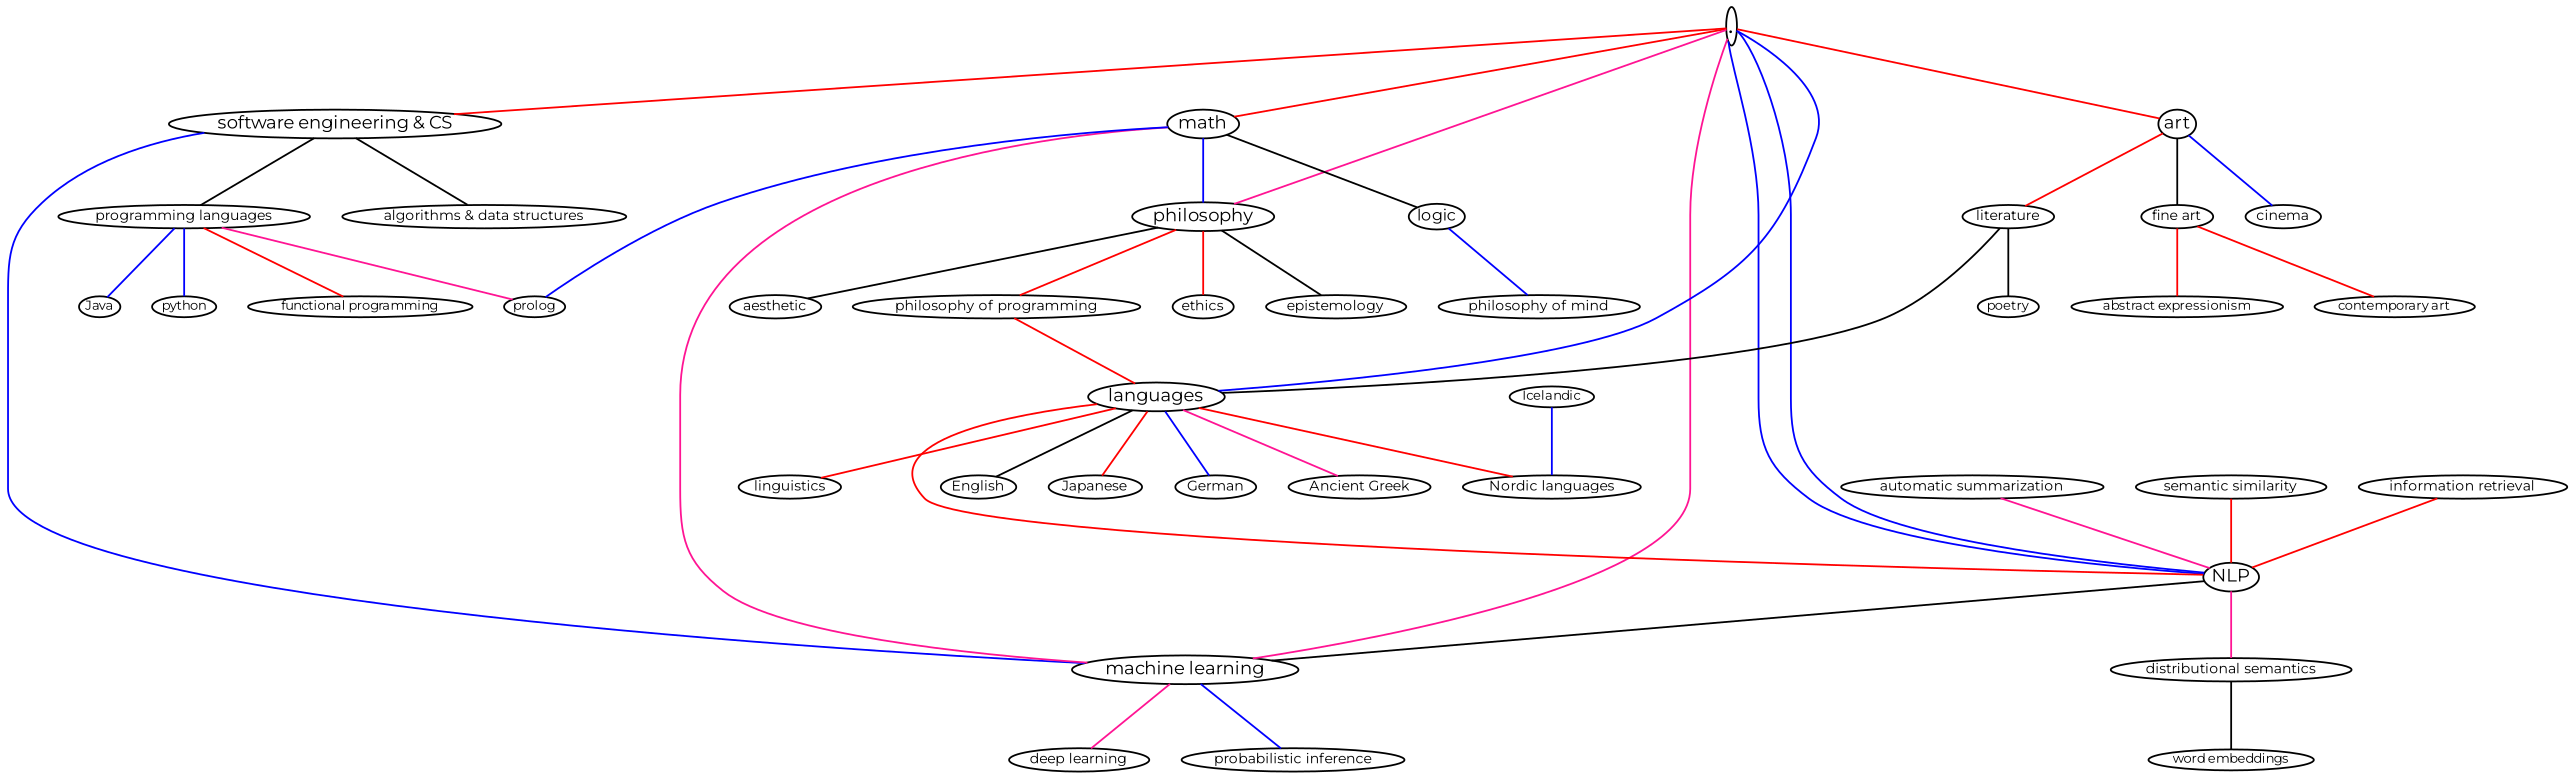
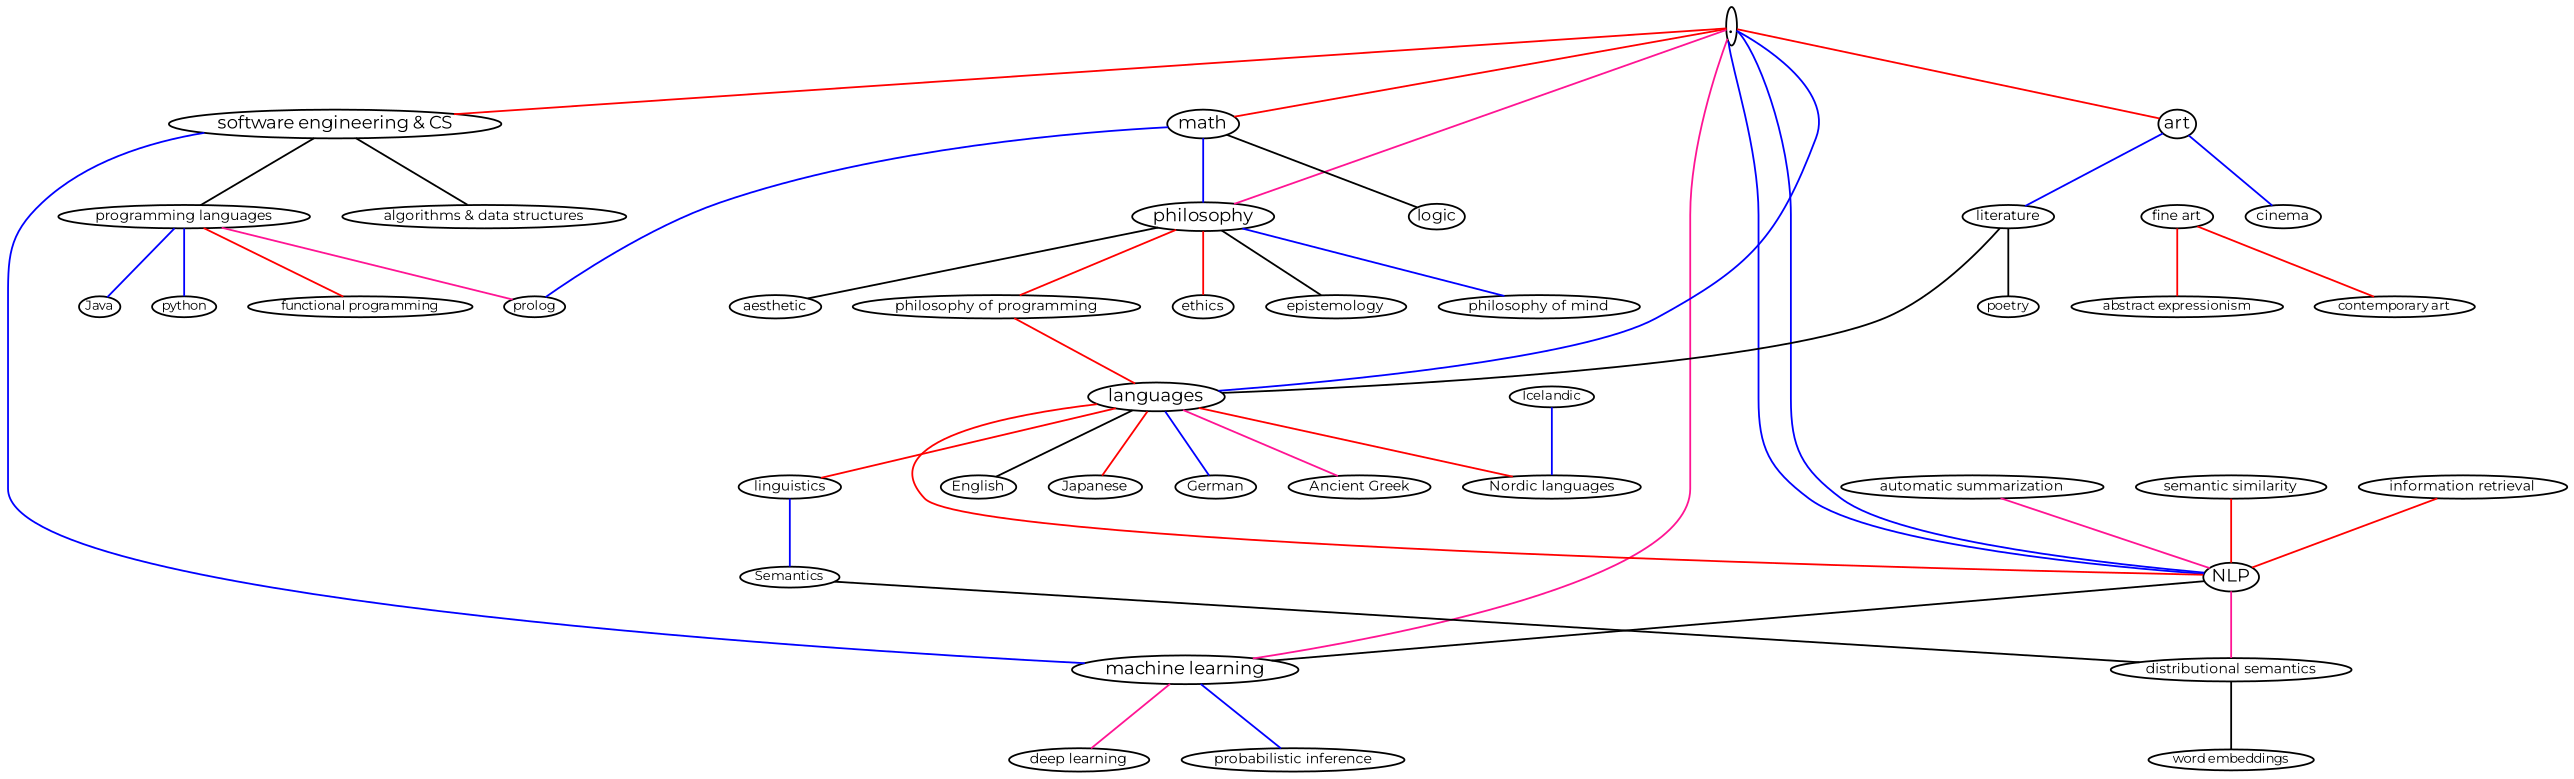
edge "art" -- "literature": color red -> blue
edge "art" -- "fine art": removed
edge "logic" -- "philosophy of mind": now "philosophy" -- "philosophy of mind"
edge "math" -- "machine learning": removed
node "Semantics": added
